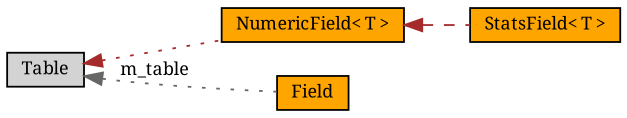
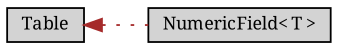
node "NumericField< T >": fillcolor orange -> lightgrey
node "StatsField< T >": removed
node "Field": removed
